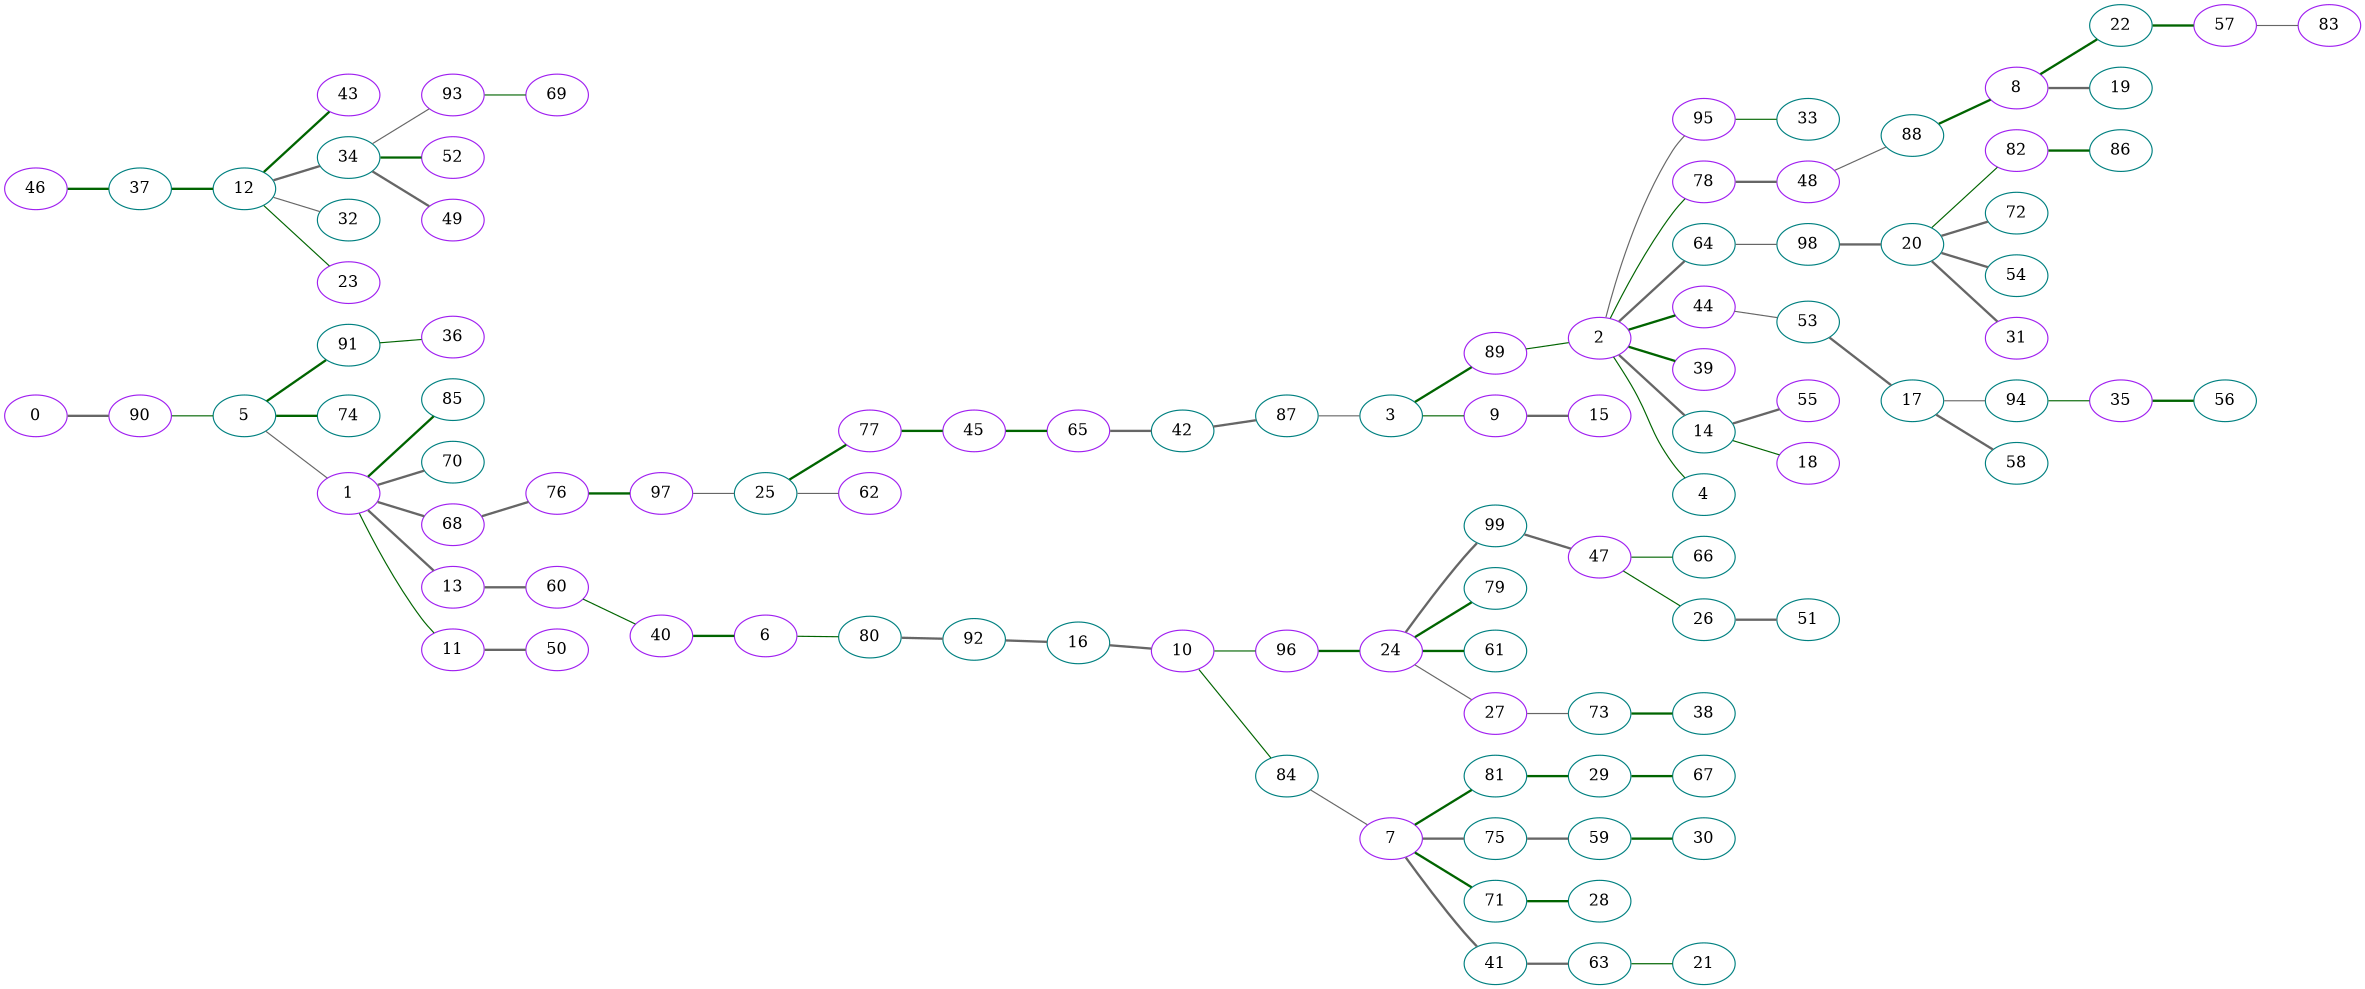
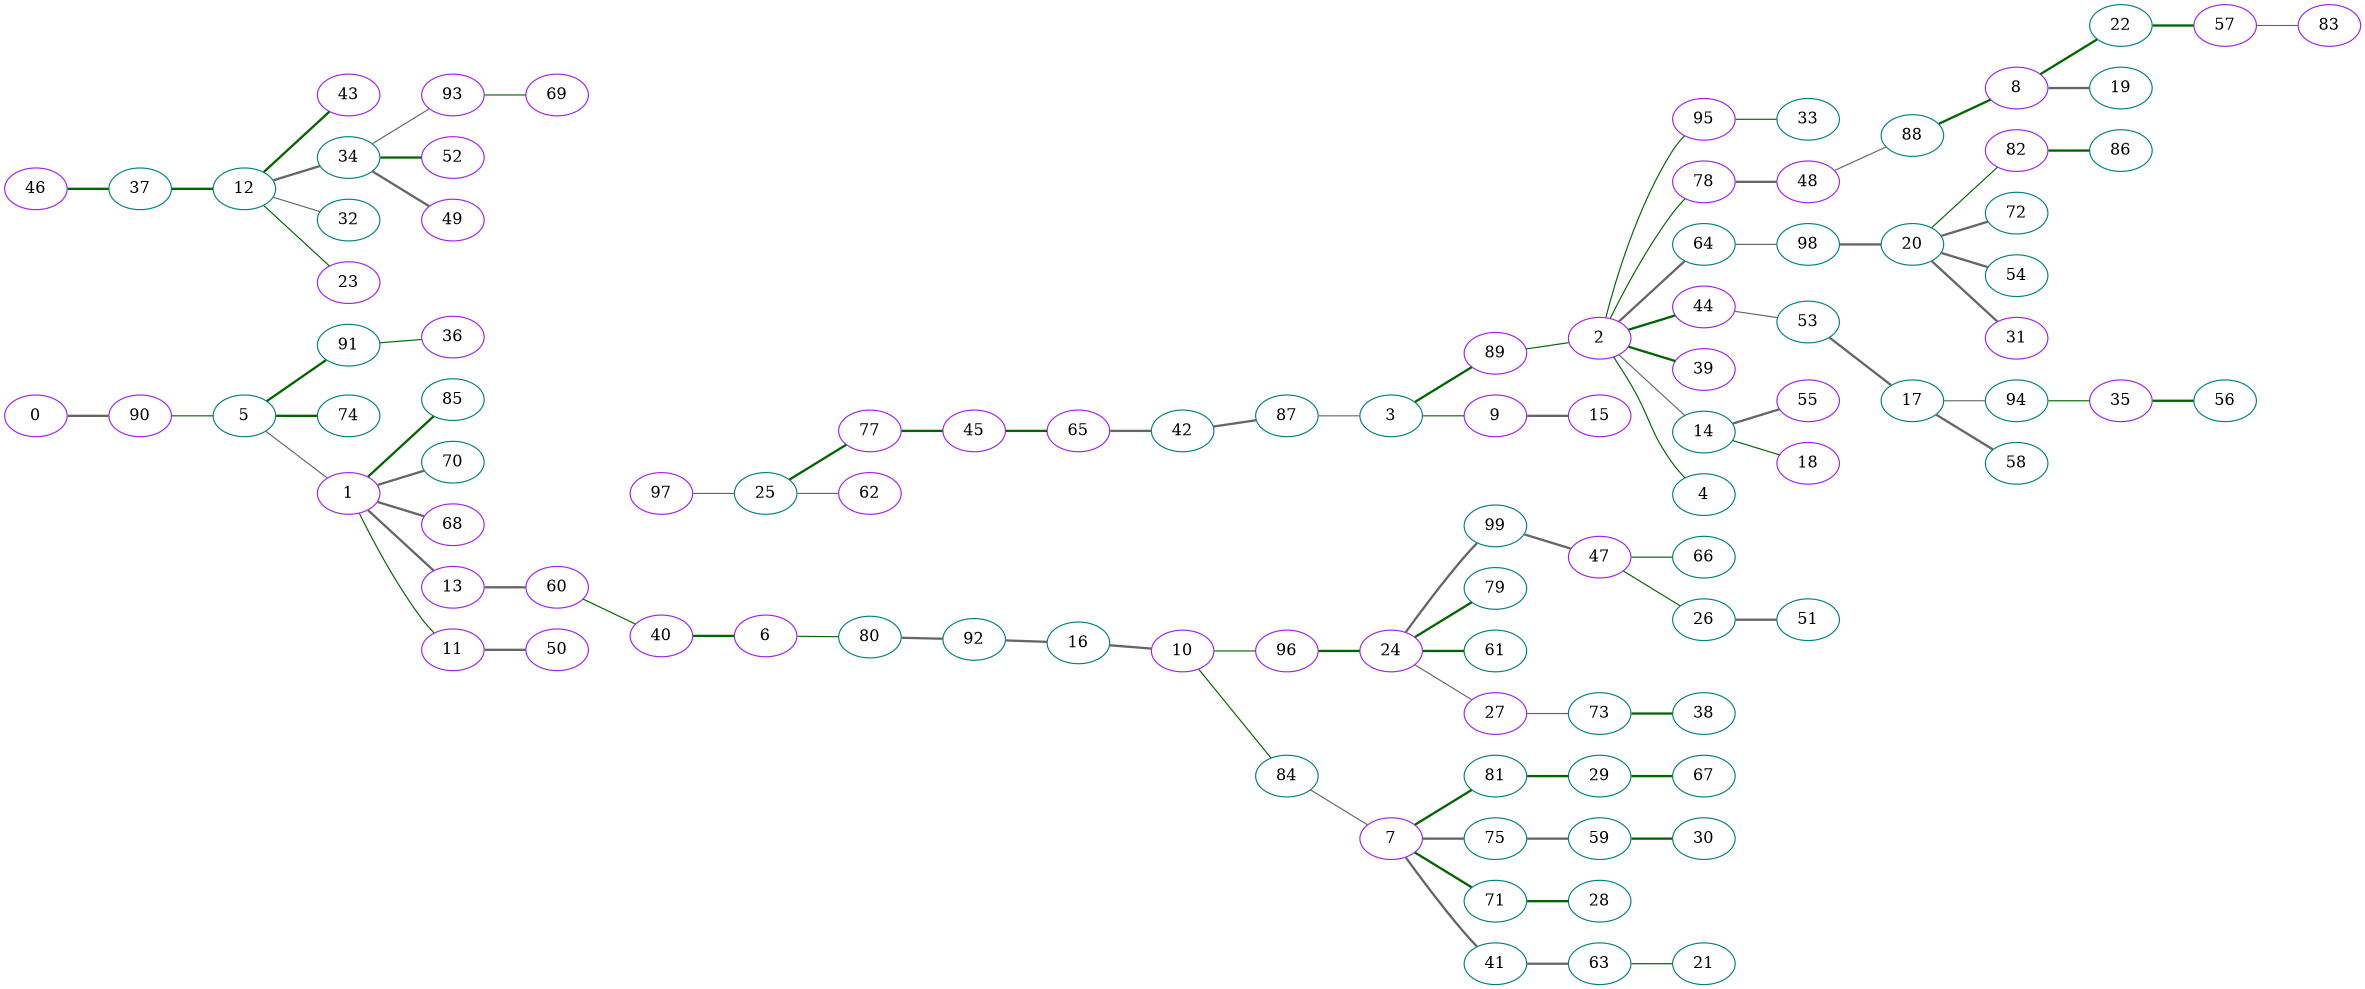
edge "95" -- "2": color gray40 -> darkgreen
edge "2" -- "14": style bold -> solid
node "76": removed
